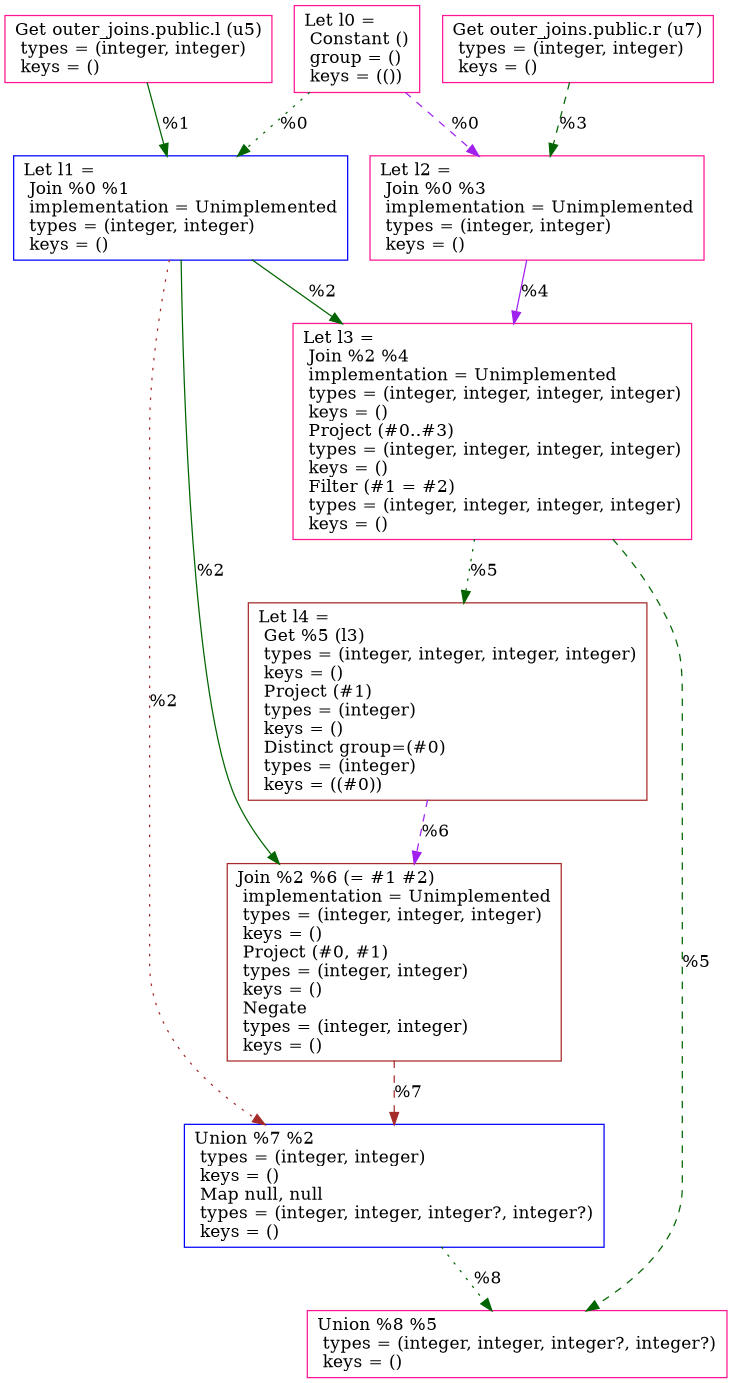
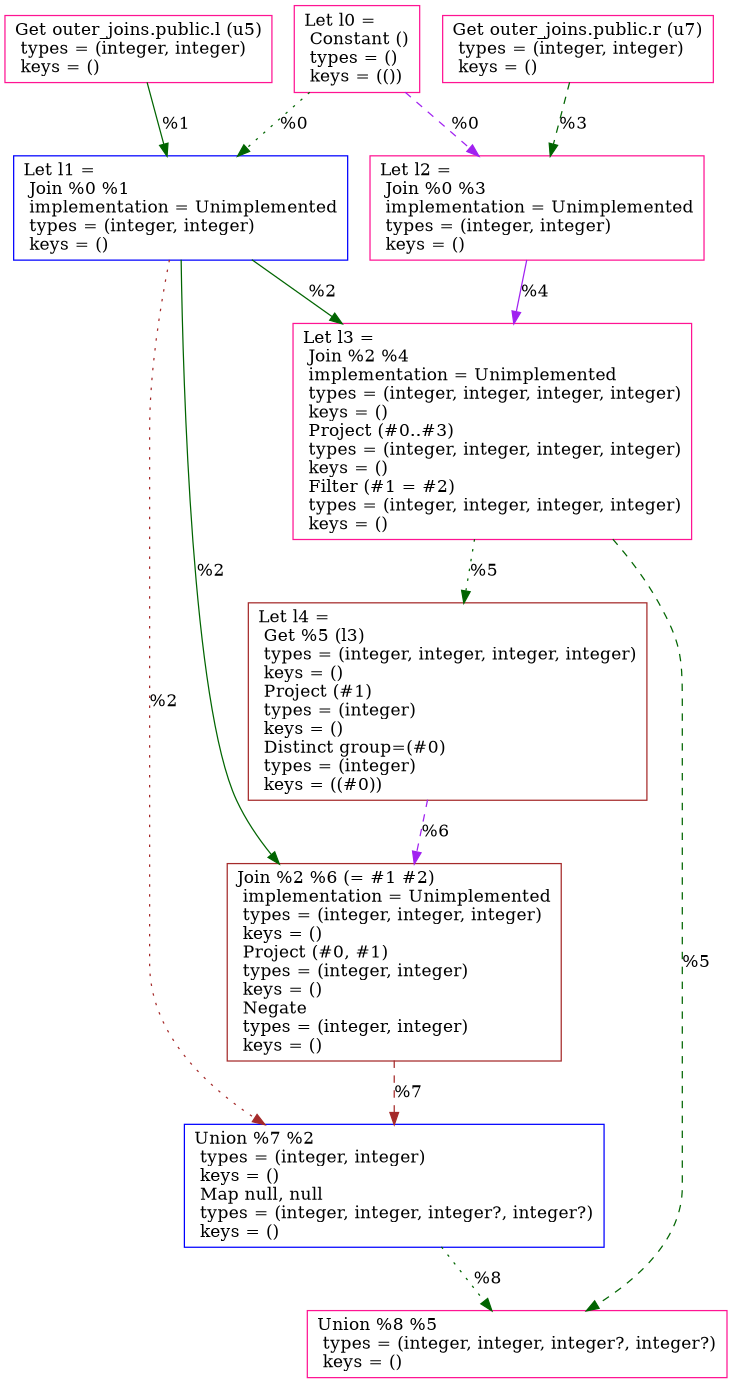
node "Let l0 = Constant () group = () keys = (())": label "Let l0 = Constant () group = () keys = (())" -> "Let l0 = Constant () types = () keys = (())"
